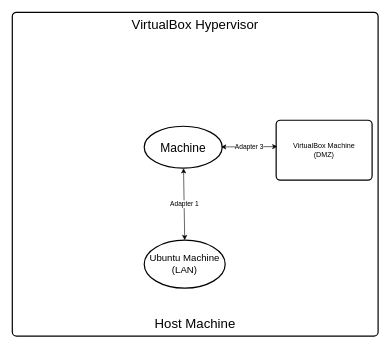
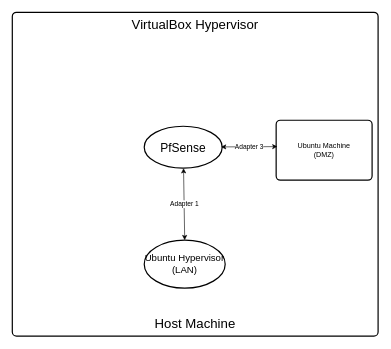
node "Machine": label "Machine" -> "PfSense"
node "VirtualBox Machine (DMZ)": label "VirtualBox Machine (DMZ)" -> "Ubuntu Machine (DMZ)"
node "Ubuntu Machine (LAN)": label "Ubuntu Machine (LAN)" -> "Ubuntu Hypervisor (LAN)"
